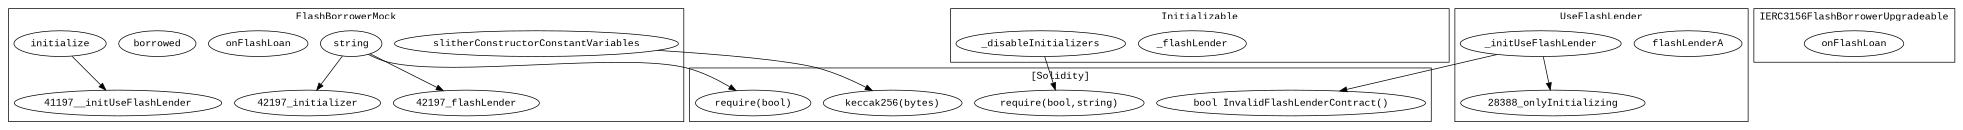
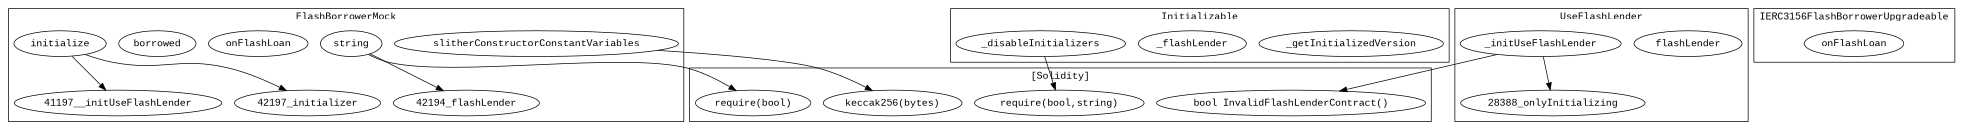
node "_getInitializedVersion": added
node "flashLenderA": label "flashLenderA" -> "flashLender"
edge "string" -> "42197_initializer": now "initialize" -> "42197_initializer"
node "42197_flashLender": label "42197_flashLender" -> "42194_flashLender"
